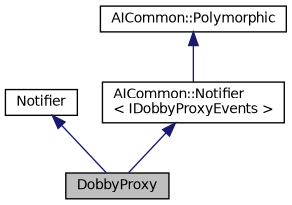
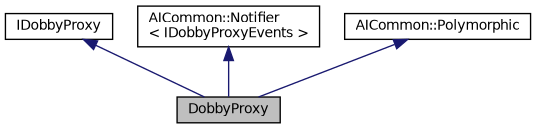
edge "AICommon::Notifier < IDobbyProxyEvents >" -> "AICommon::Polymorphic": now "DobbyProxy" -> "AICommon::Polymorphic"
node "Notifier": label "Notifier" -> "IDobbyProxy"
